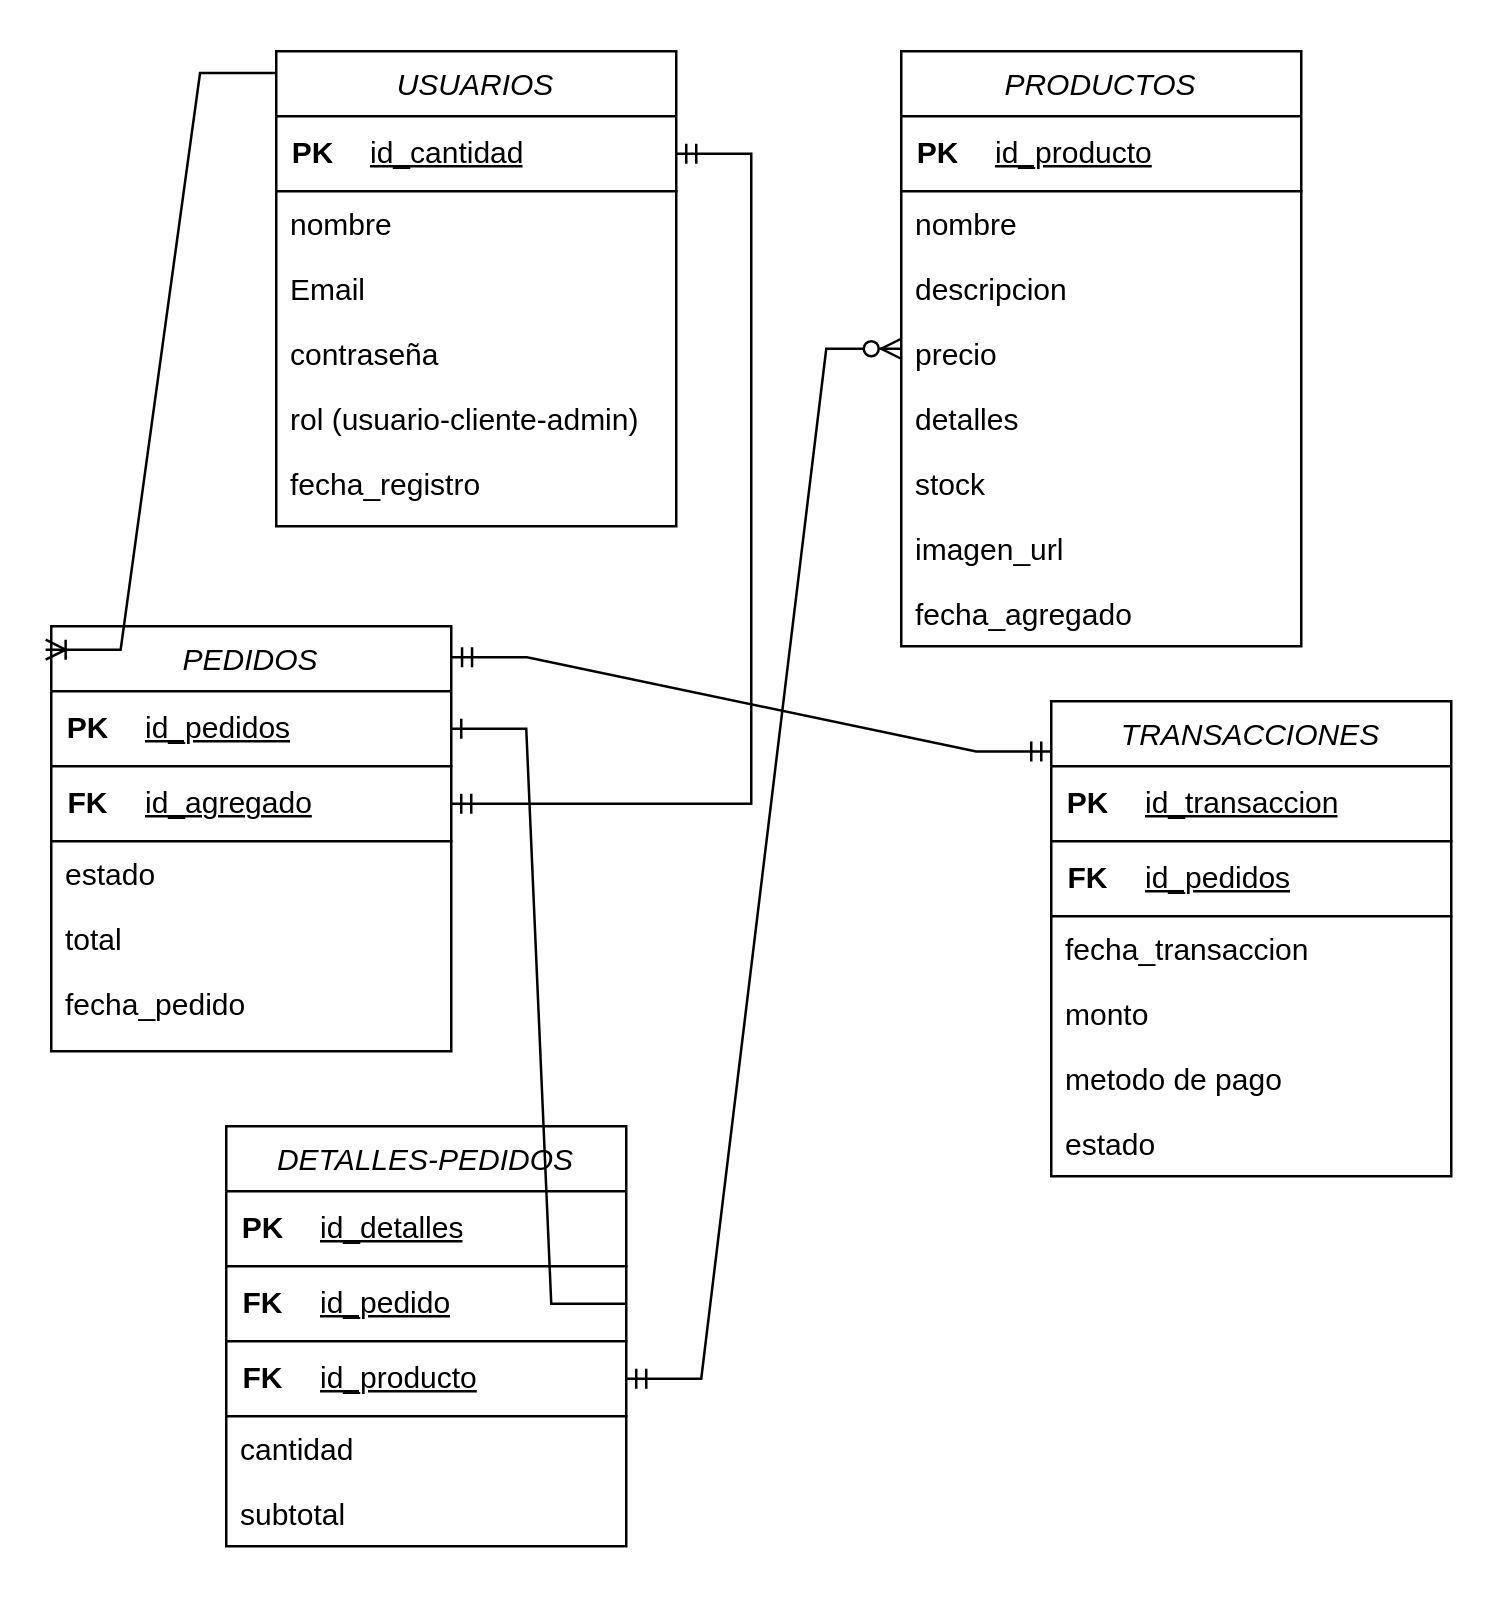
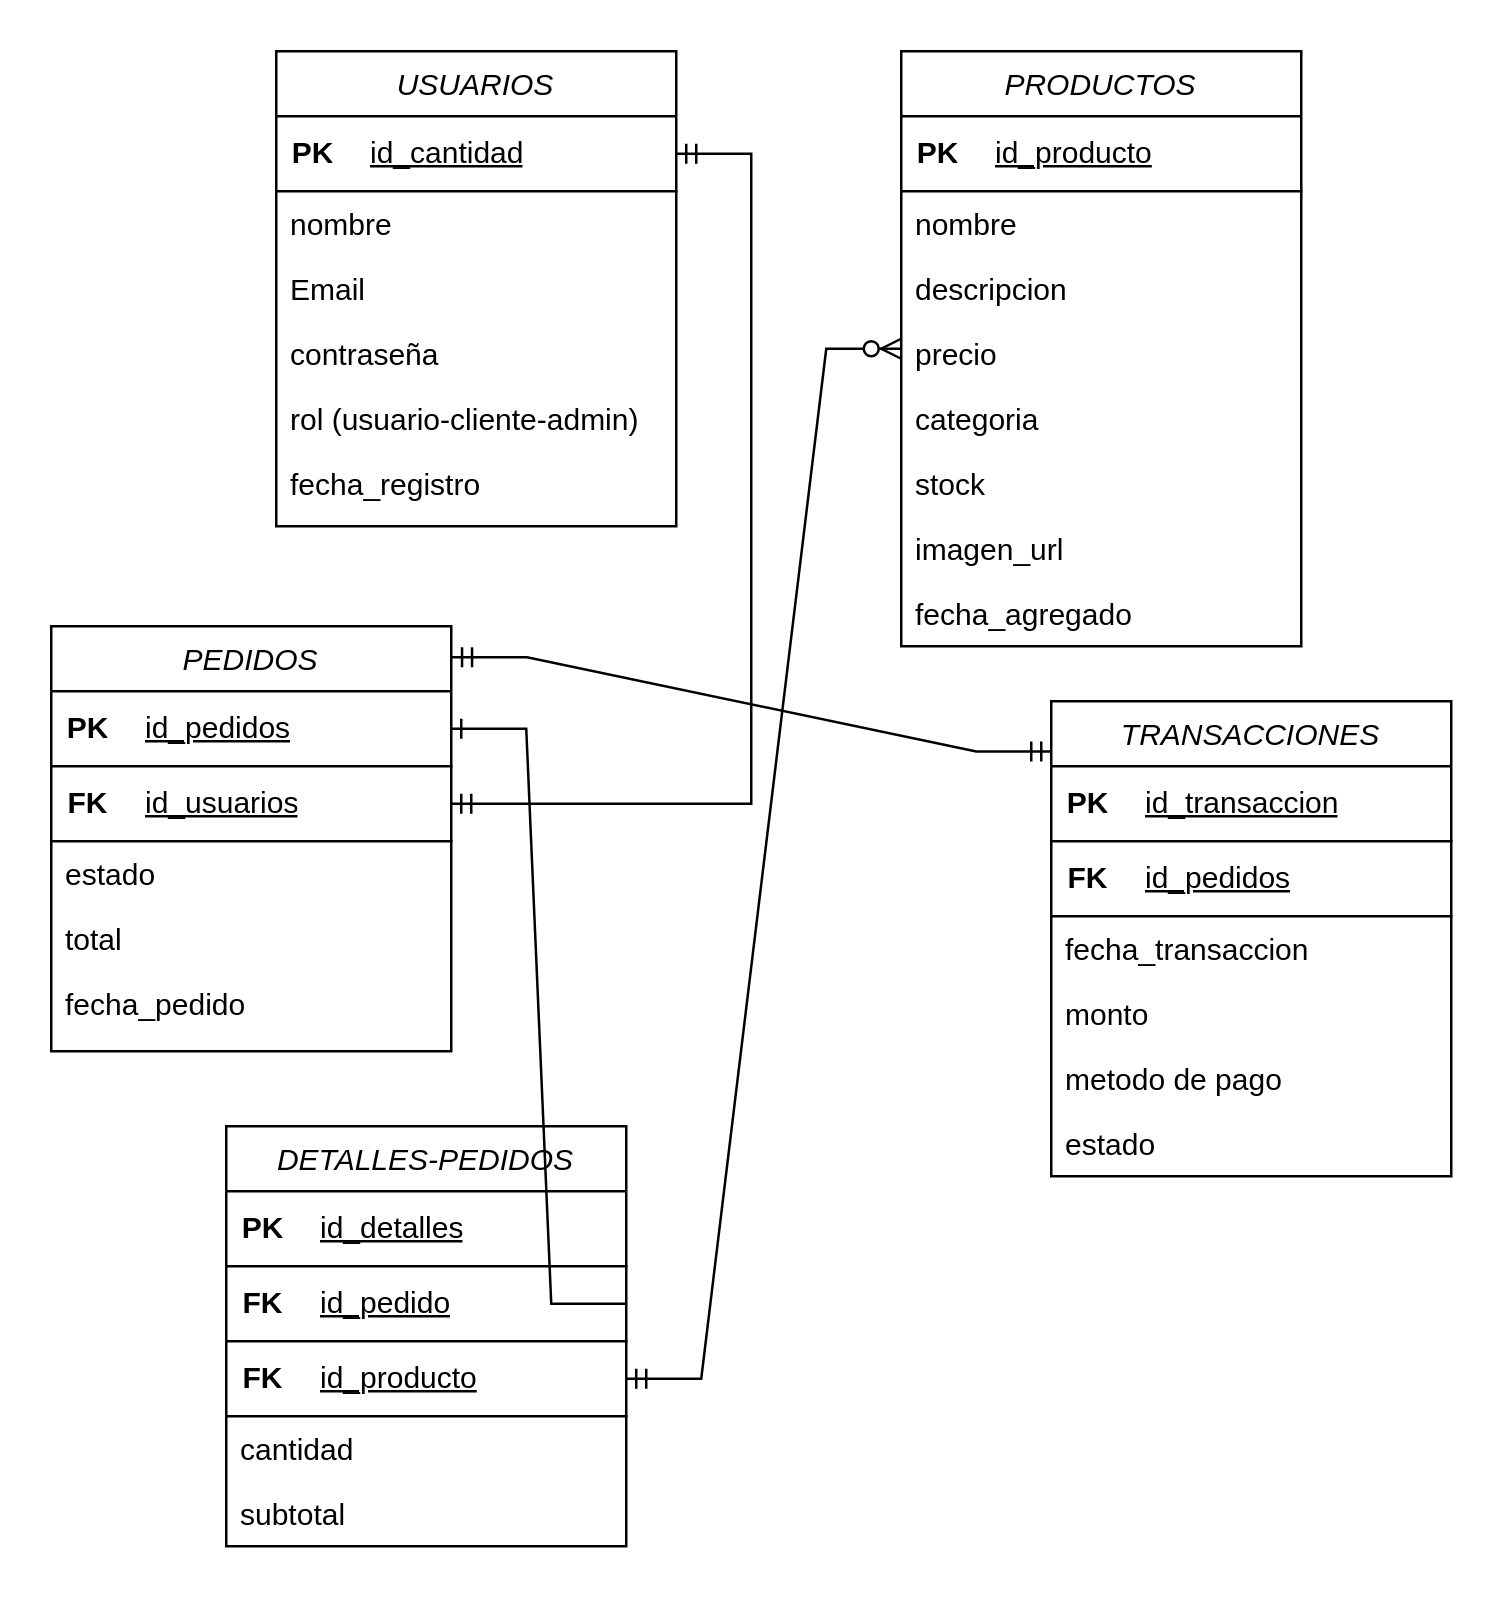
edge "USUARIOS" -> "PEDIDOS": removed
node "detalles": label "detalles" -> "categoria"
node "id_agregado": label "id_agregado" -> "id_usuarios"
